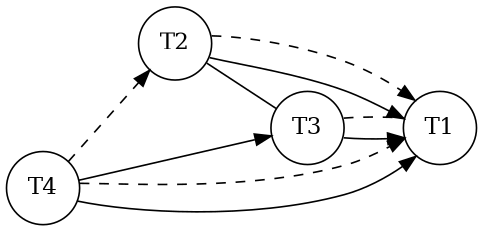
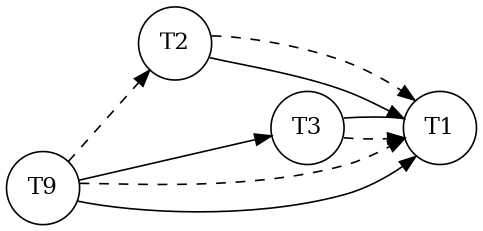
edge "T2" -- "T3": removed
edge "T3" -- "T1": style dashed -> solid
edge "T3" -> "T1": style solid -> dashed
node "T4": label "T4" -> "T9"
